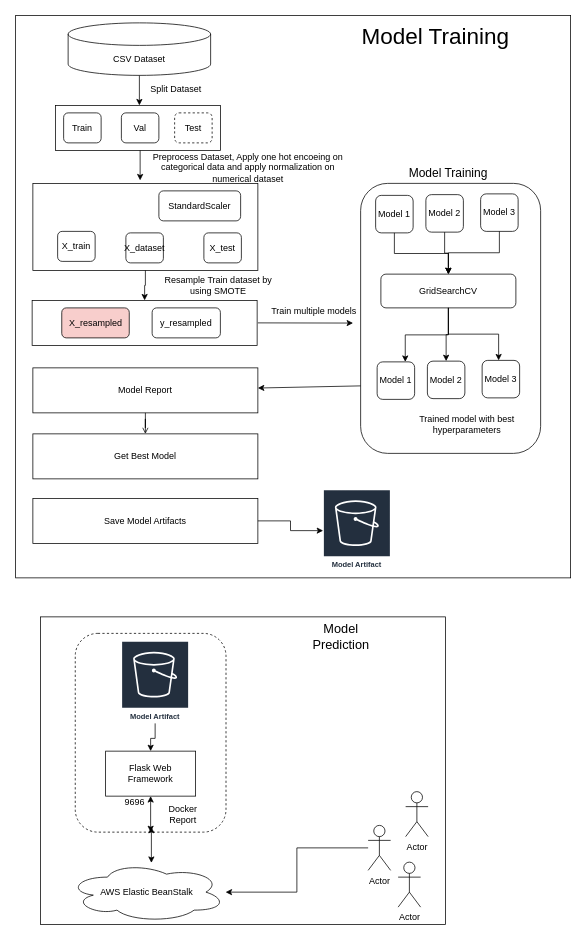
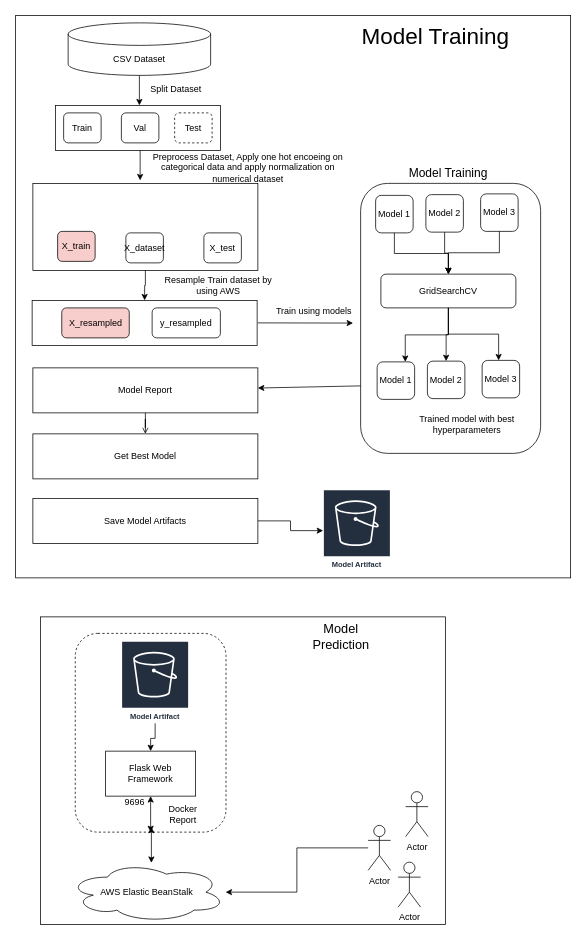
node "StandardScaler": removed
node "X_train": fillcolor #ffffff -> #f8cecc
node "Resample Train dataset by using SMOTE": label "Resample Train dataset by using SMOTE" -> "Resample Train dataset by using AWS"
node "Train multiple models": label "Train multiple models" -> "Train using models"
